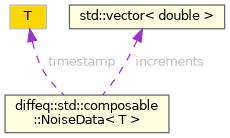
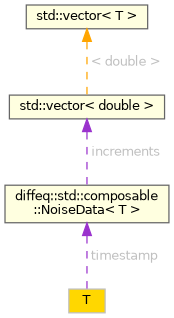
node "std::vector< T >": added
edge "diffeq::std::composable ::NoiseData< T >" -> "T": reversed
